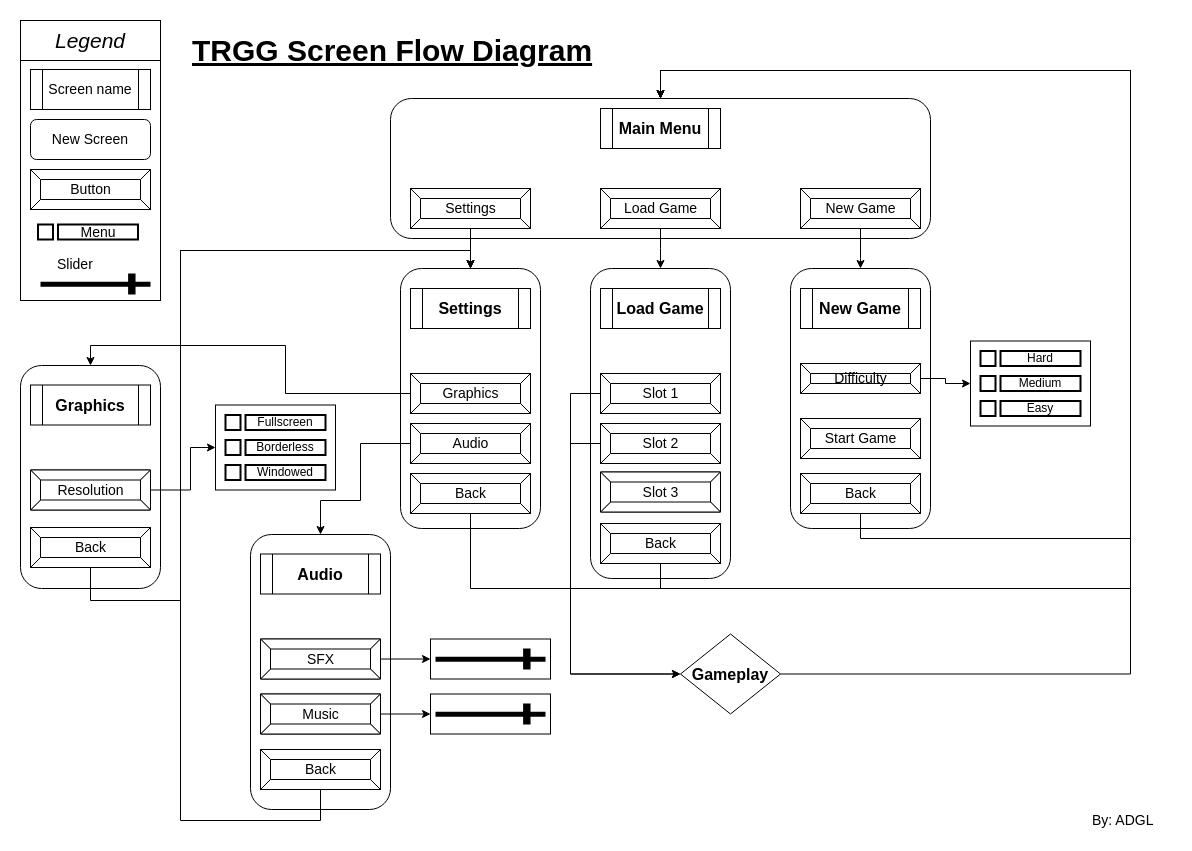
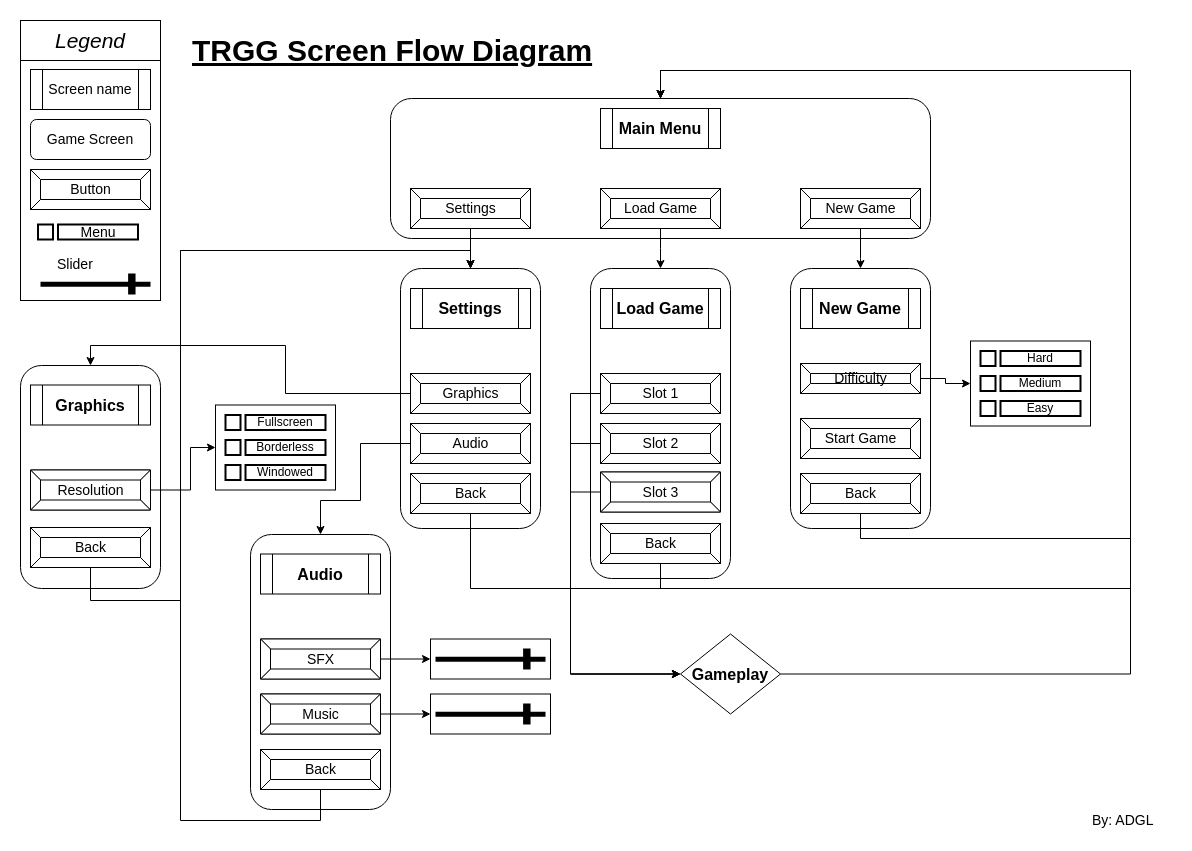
node "New Screen": label "New Screen" -> "Game Screen"
edge "Slot 3" -> "Gameplay": added
